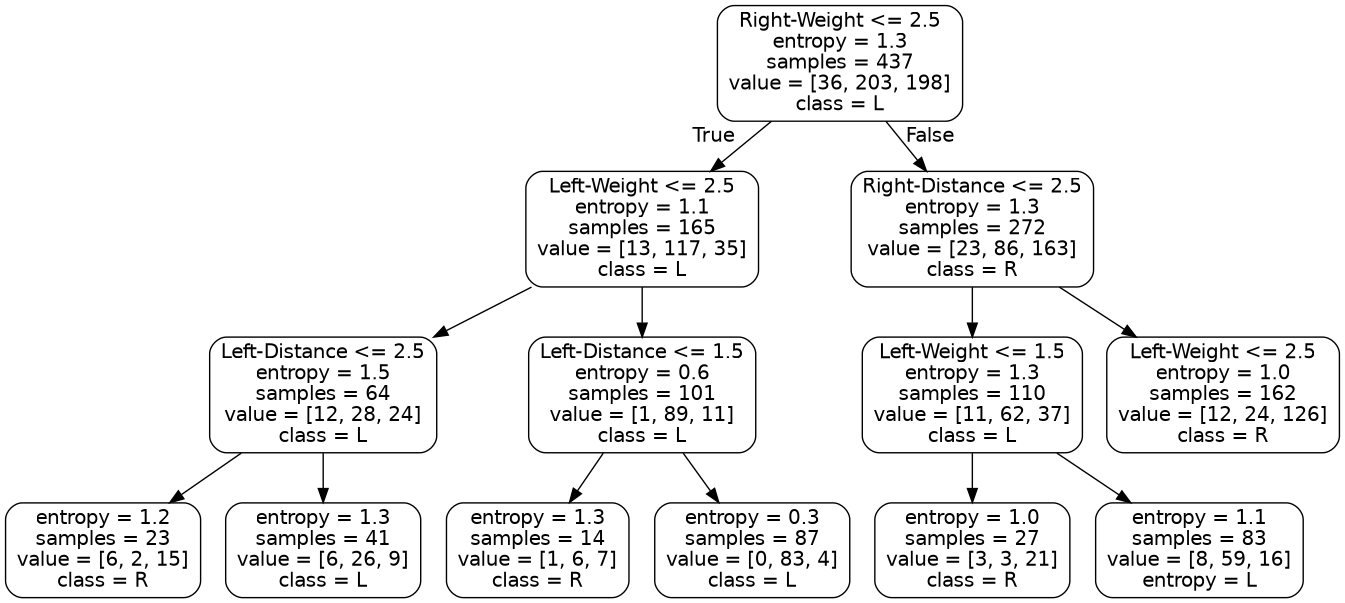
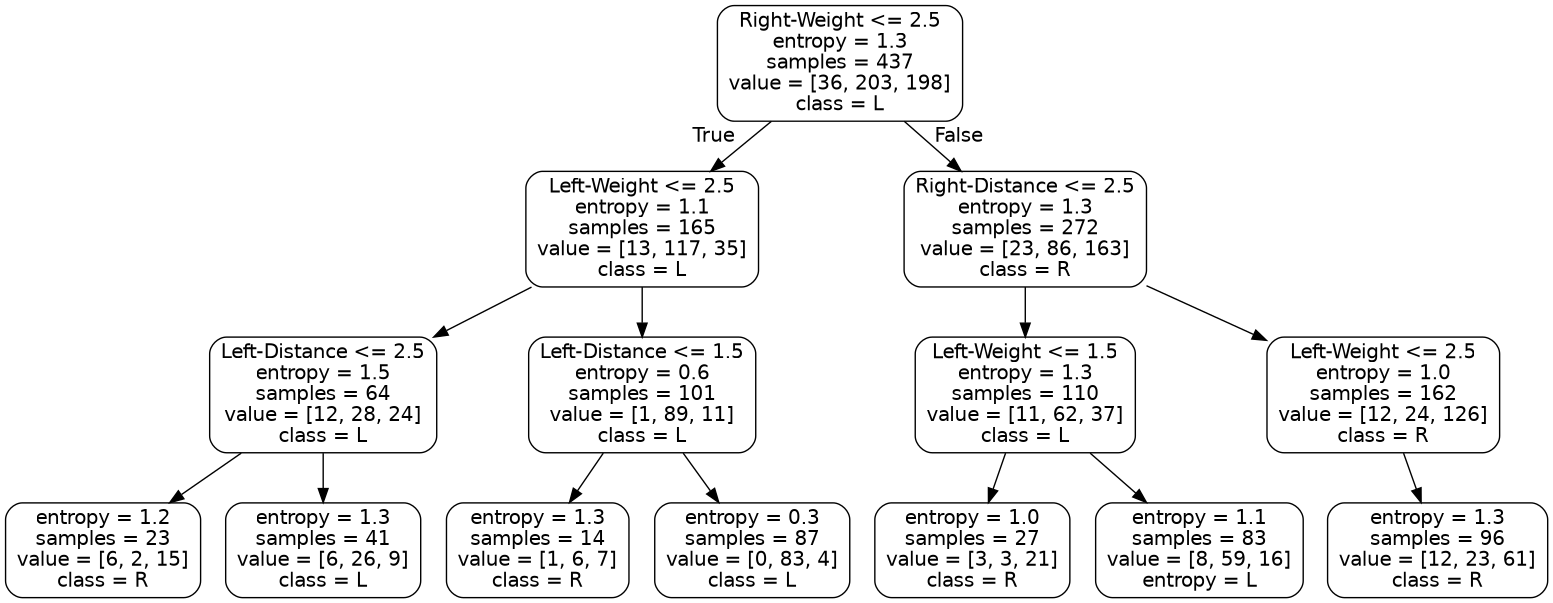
node "entropy = 1.3 samples = 96 value = [12, 23, 61] class = R": added
